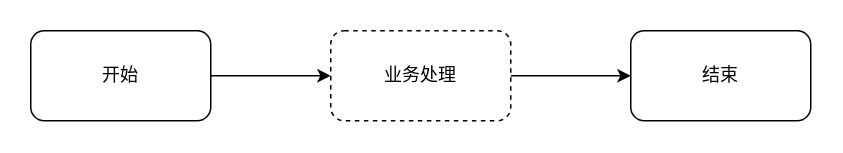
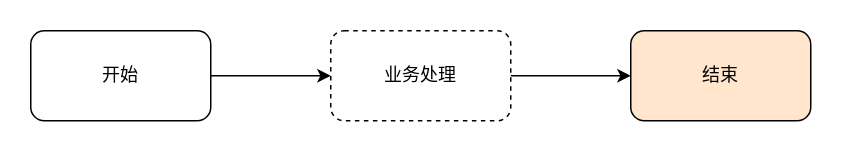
node "结束": fillcolor #ffffff -> #ffe6cc
